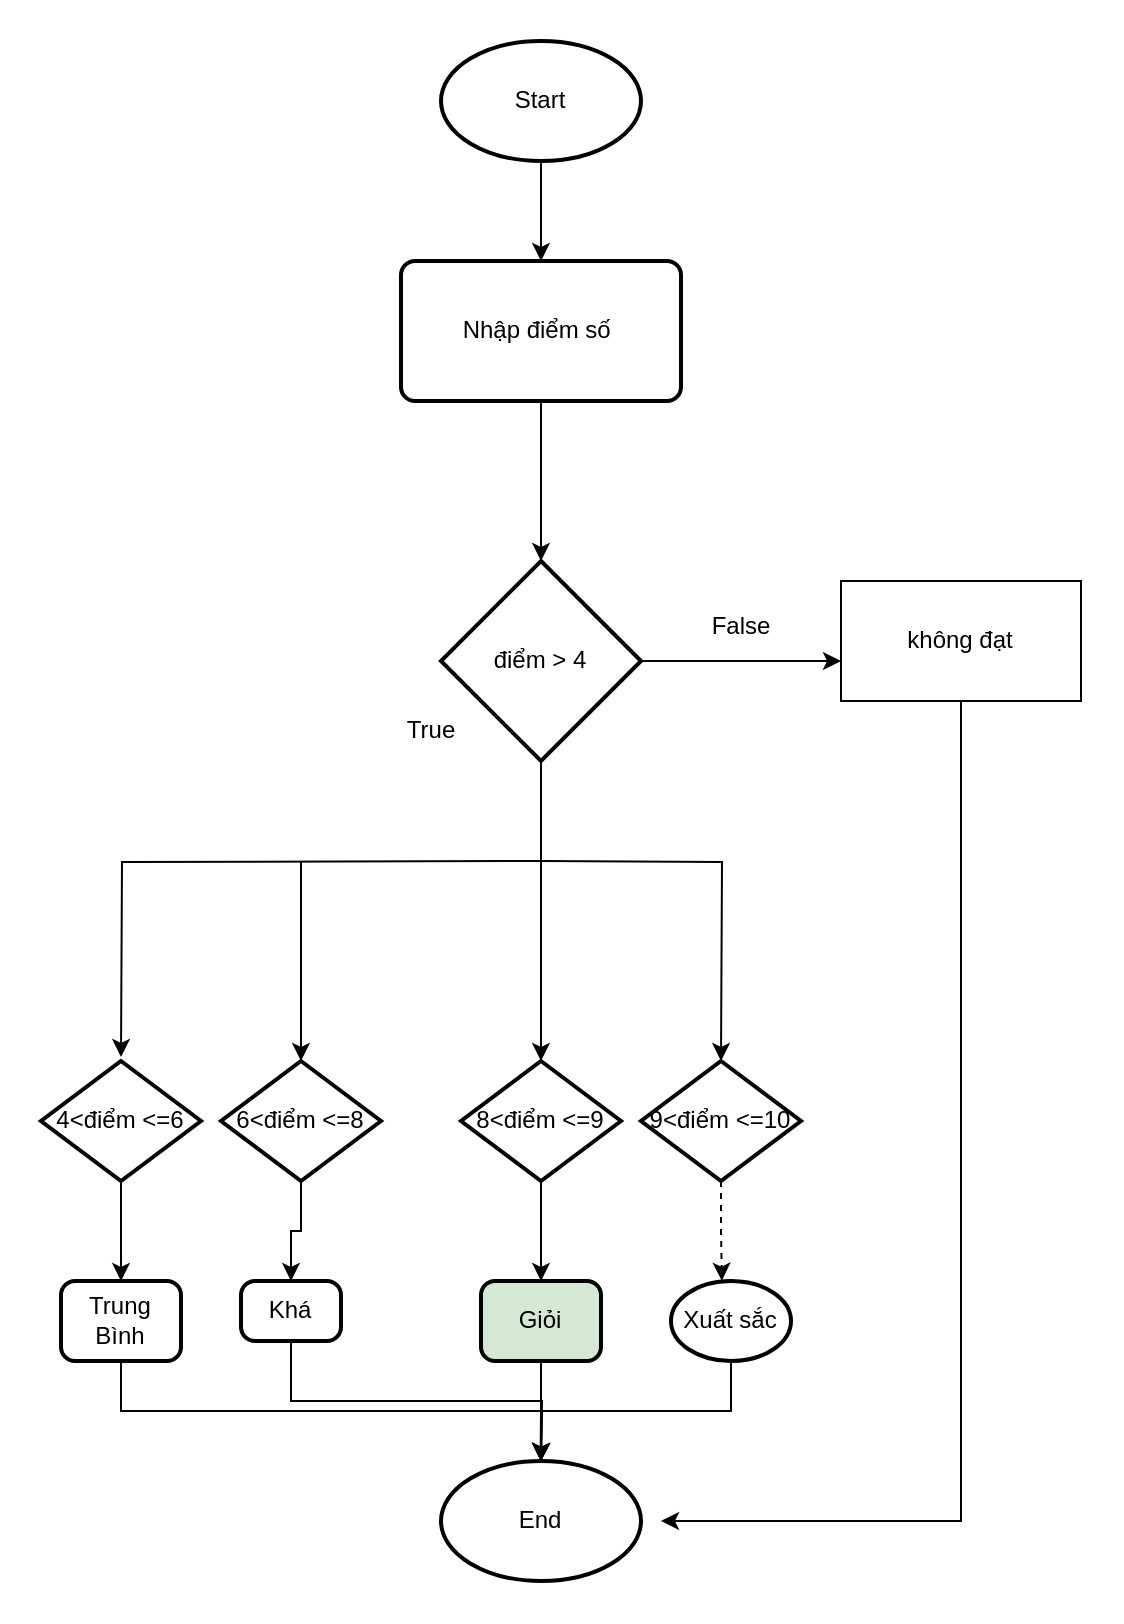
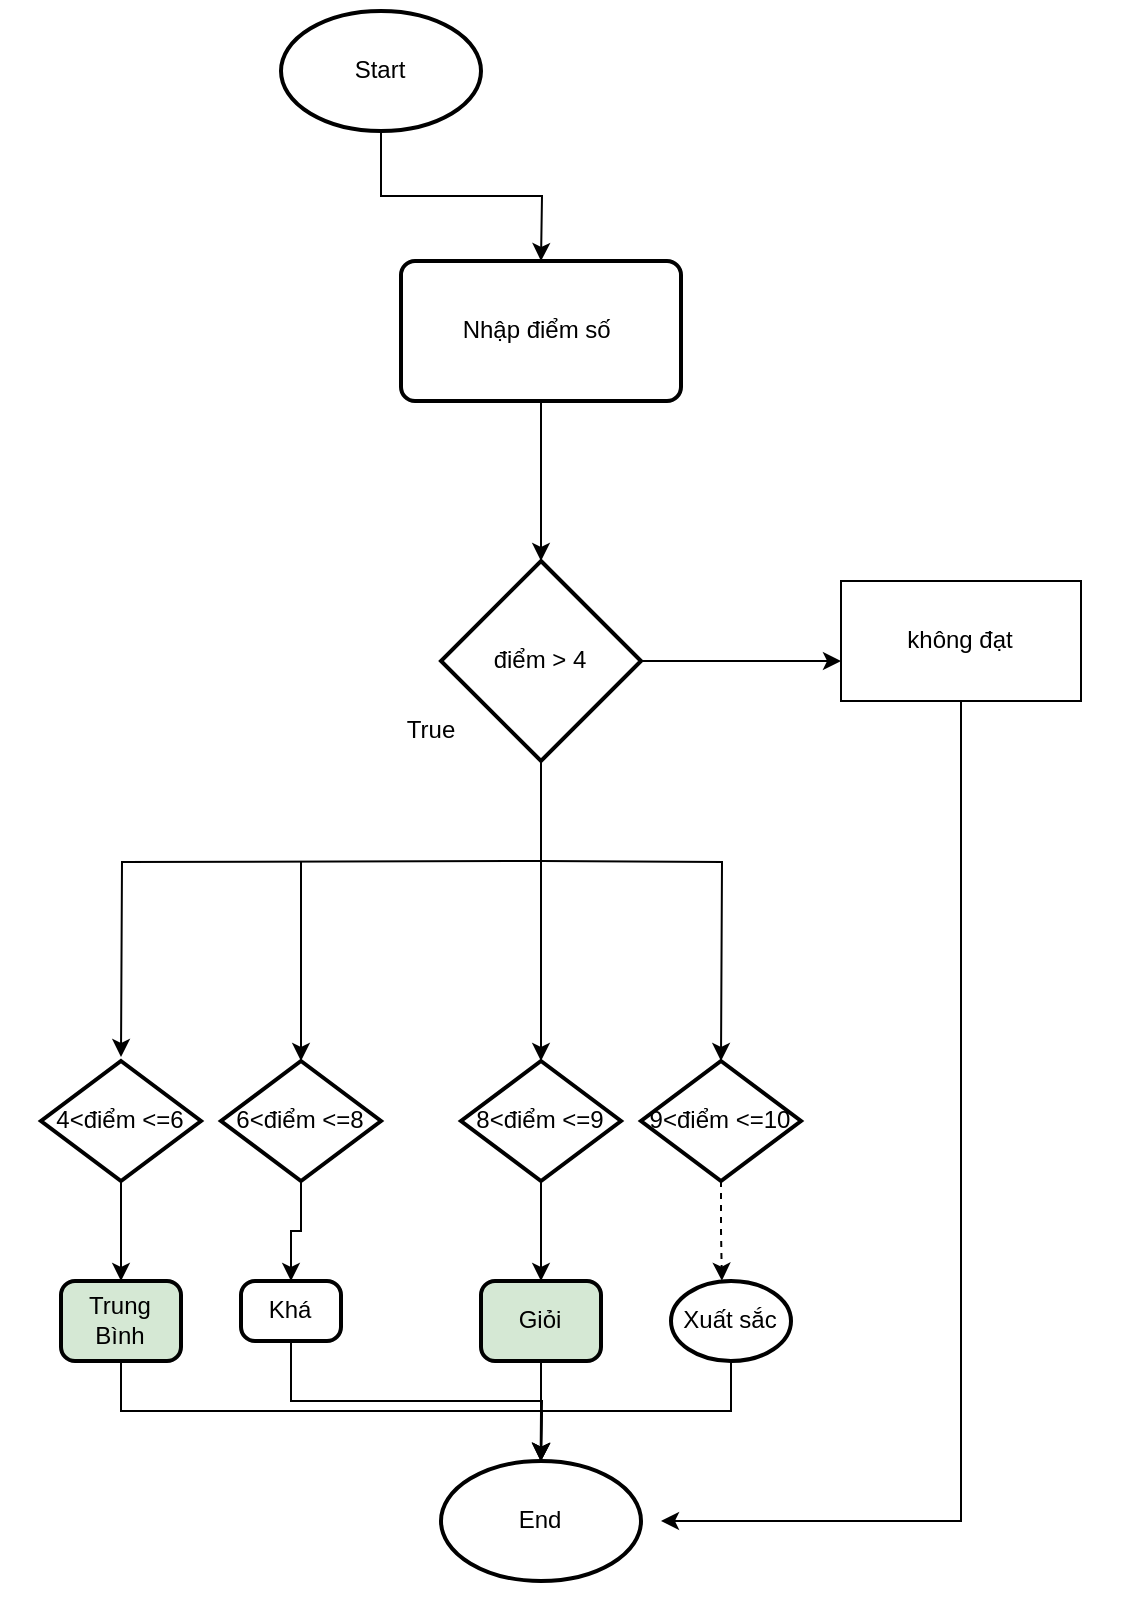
node "Start": moved (541, 101) -> (381, 71)
node "False": removed
node "Trung Bình": fillcolor #ffffff -> #d5e8d4
